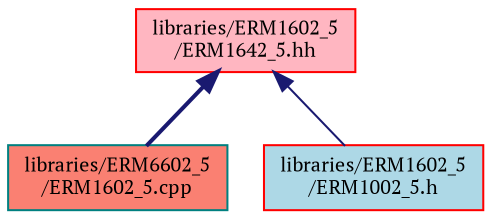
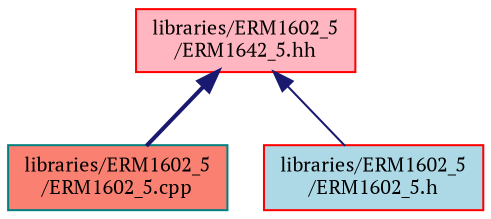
node "libraries/ERM6602_5 /ERM1602_5.cpp": label "libraries/ERM6602_5 /ERM1602_5.cpp" -> "libraries/ERM1602_5 /ERM1602_5.cpp"
node "libraries/ERM1602_5 /ERM1002_5.h": label "libraries/ERM1602_5 /ERM1002_5.h" -> "libraries/ERM1602_5 /ERM1602_5.h"
